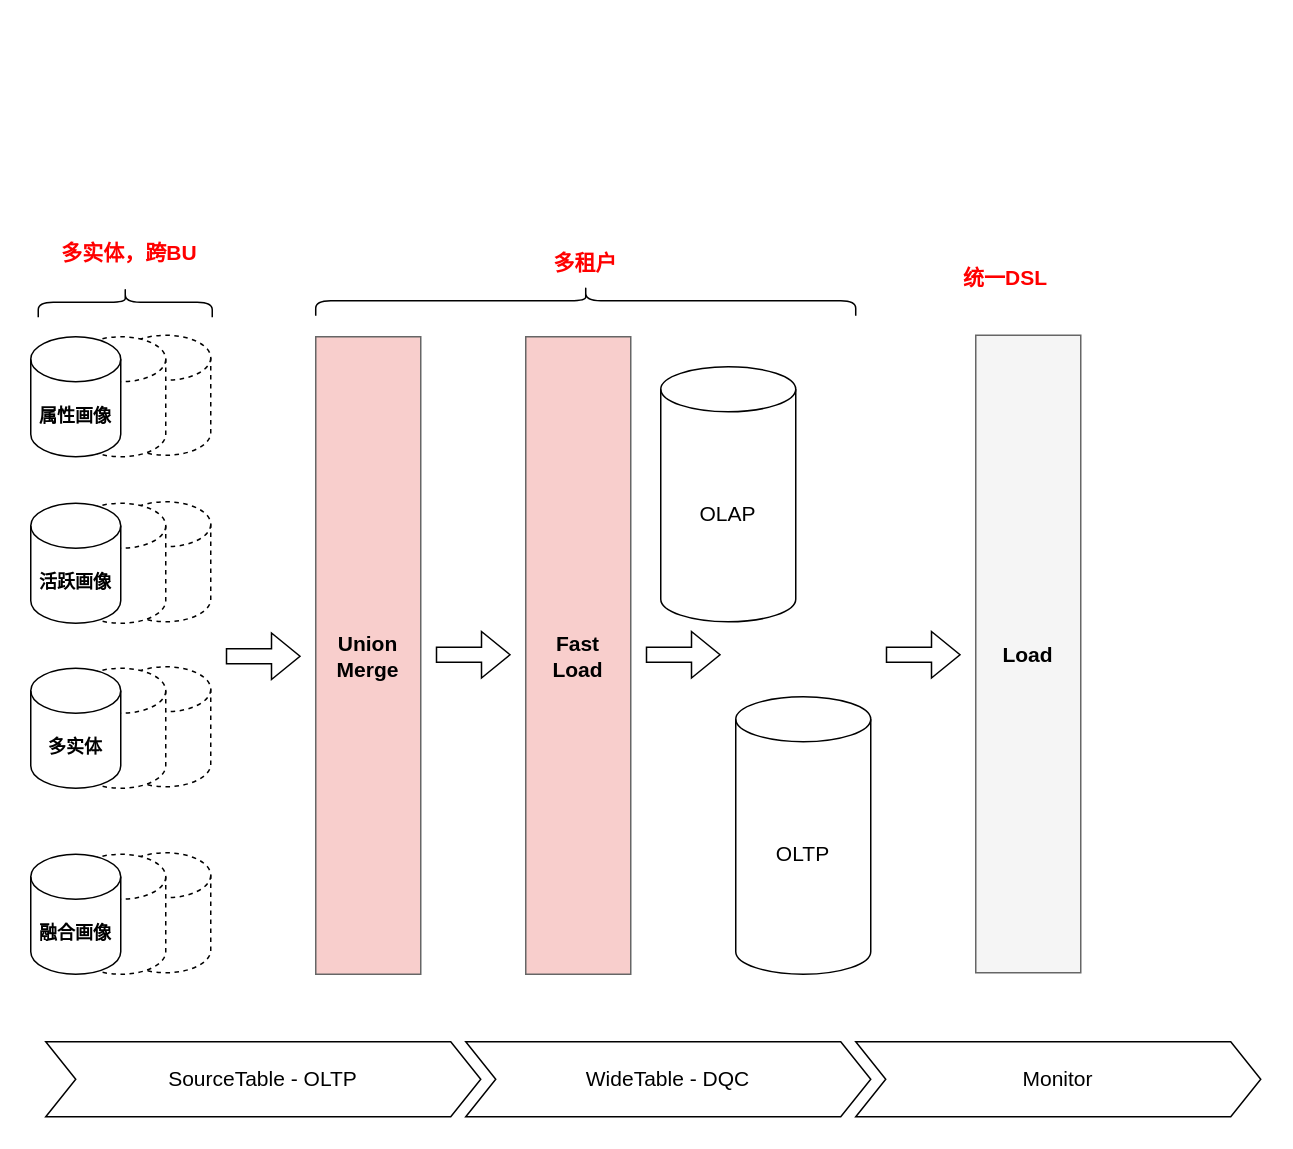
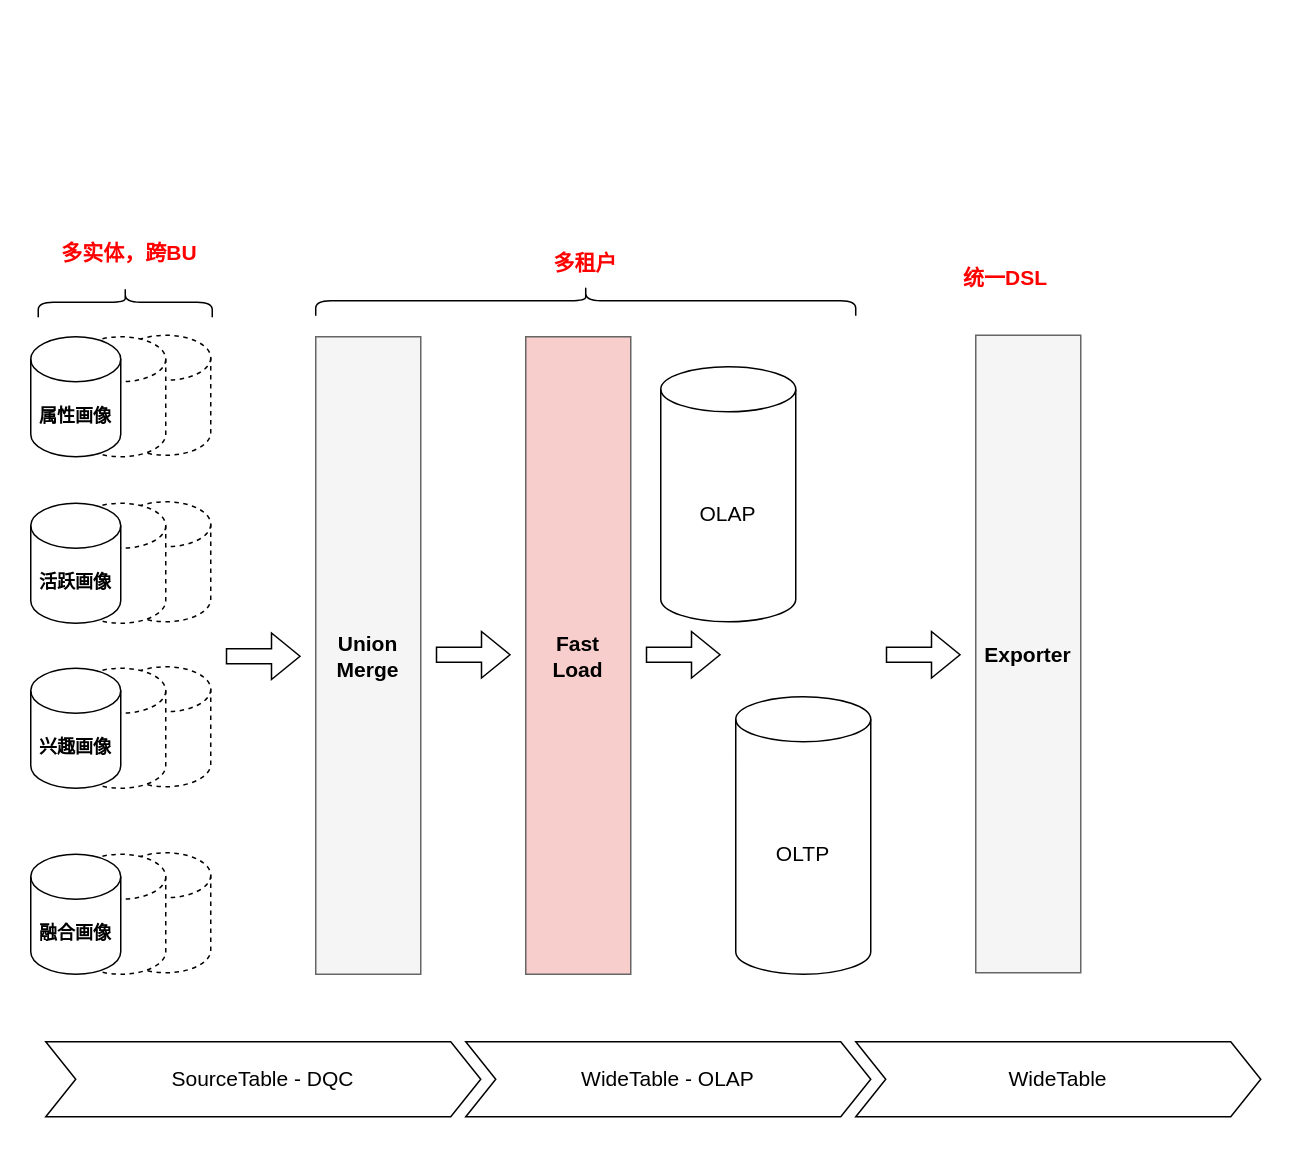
node "Load": label "Load" -> "Exporter"
node "Union Merge": fillcolor #f8cecc -> #f5f5f5
node "多实体": label "多实体" -> "兴趣画像"
node "SourceTable - OLTP": label "SourceTable - OLTP" -> "SourceTable - DQC"
node "WideTable - DQC": label "WideTable - DQC" -> "WideTable - OLAP"
node "Monitor": label "Monitor" -> "WideTable"
